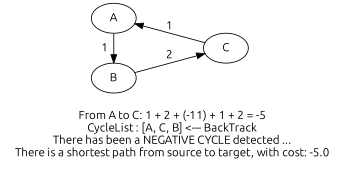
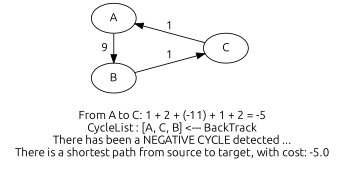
edge "A" -> "B": label "1" -> "9"
edge "B" -> "C": label "2" -> "1"
